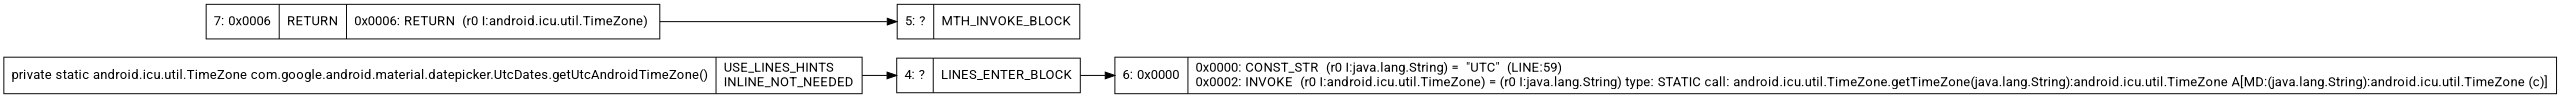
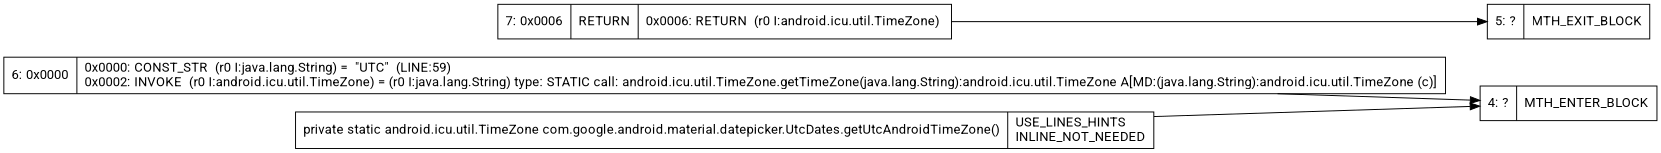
node "5: ?": text "MTH_INVOKE_BLOCK" -> "MTH_EXIT_BLOCK"
node "4: ?": text "LINES_ENTER_BLOCK" -> "MTH_ENTER_BLOCK"
edge "4: ?" -> "6: 0x0000": reversed
